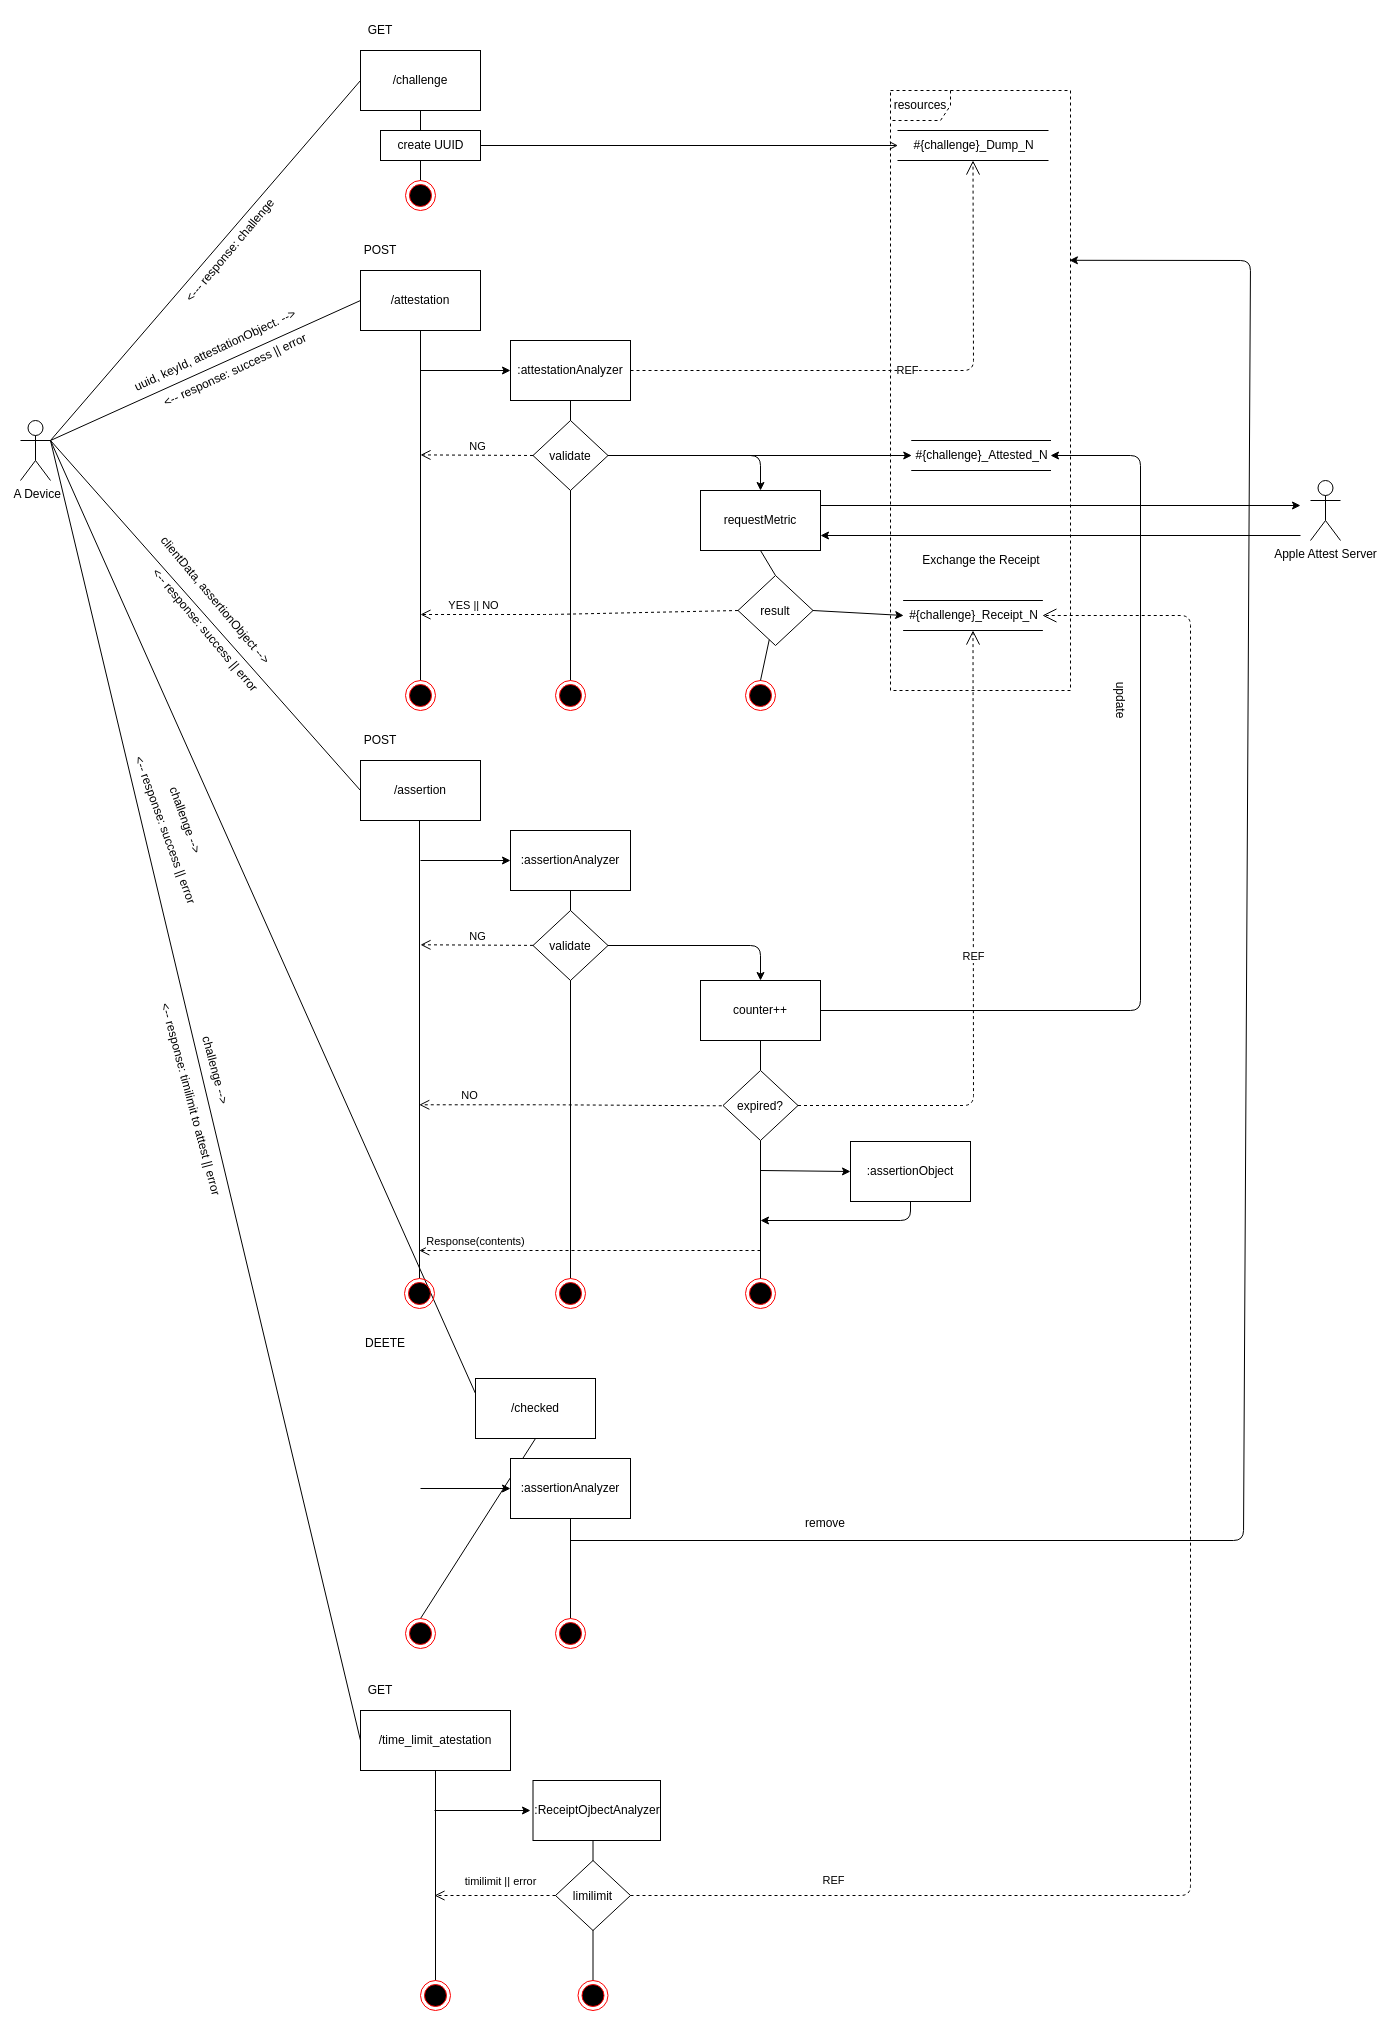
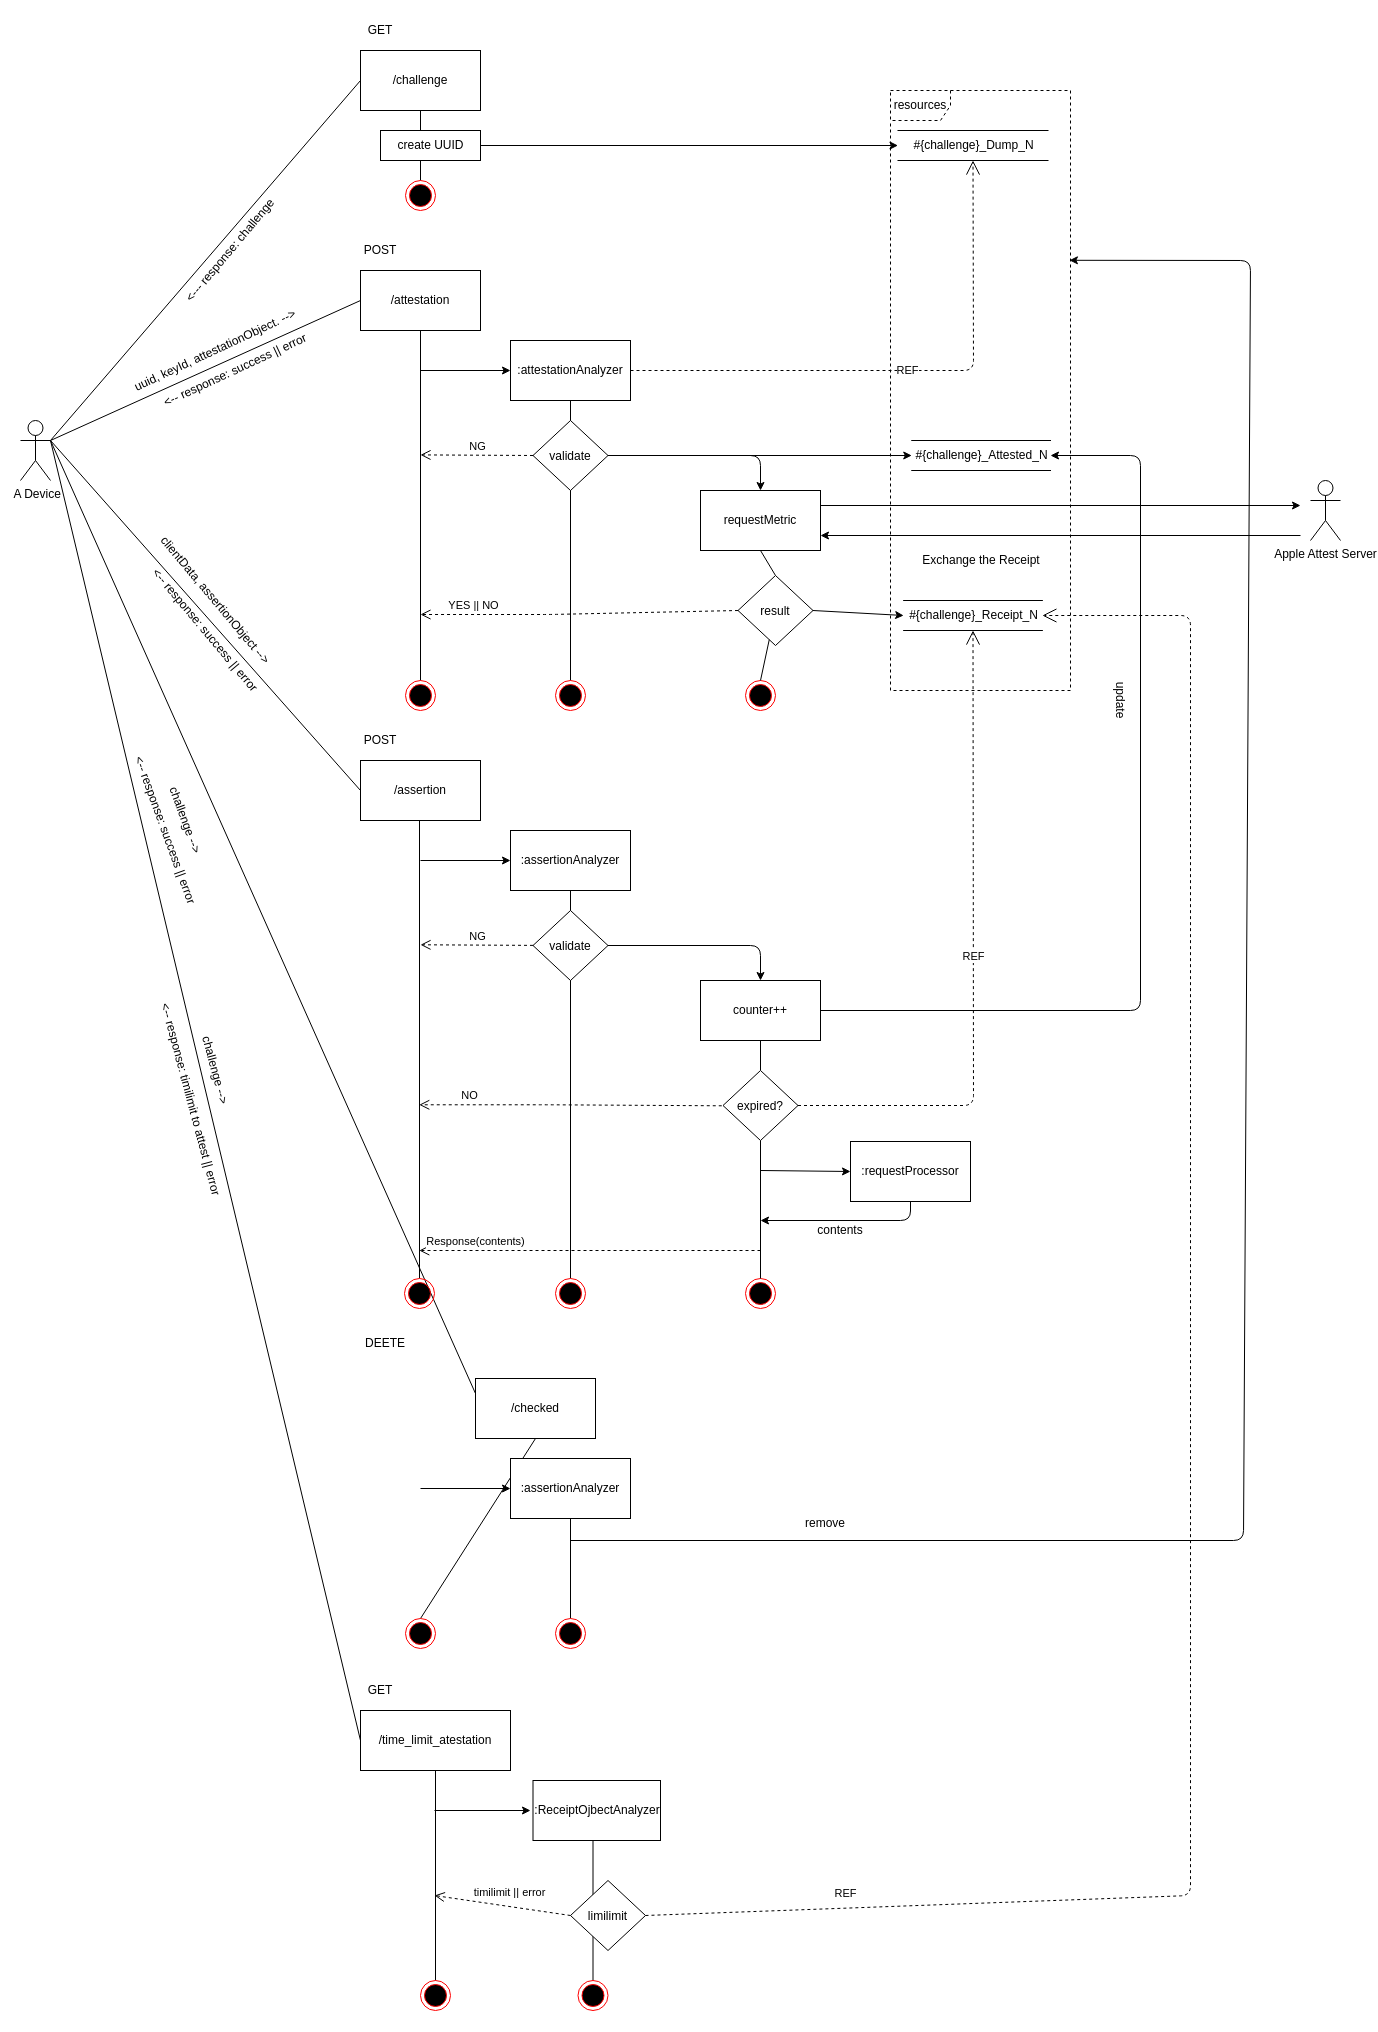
edge "create UUID" -> "#{challenge}_Dump_N": arrowhead open -> classic
node ":assertionObject": label ":assertionObject" -> ":requestProcessor"
node "contents": added
node "limilimit": moved (593, 1896) -> (608, 1916)
